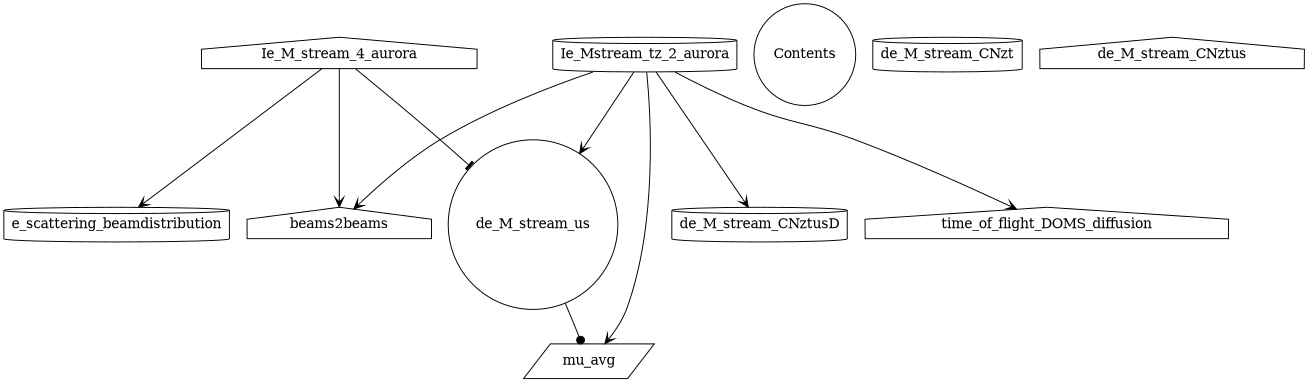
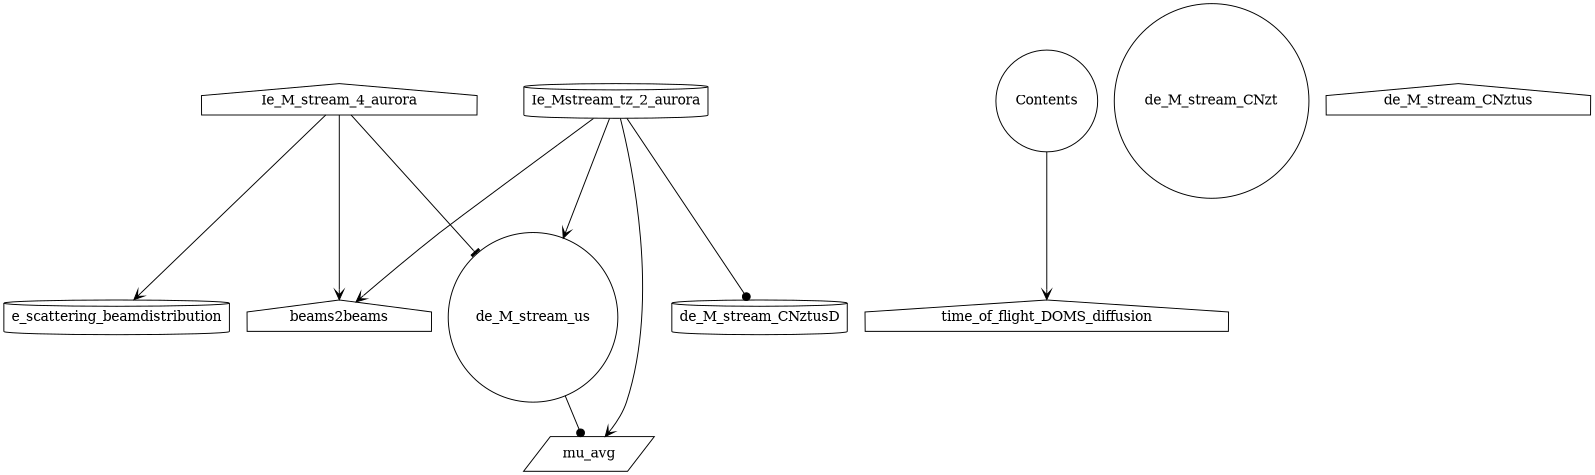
node "de_M_stream_CNzt": shape cylinder -> circle
edge "Ie_Mstream_tz_2_aurora" -> "de_M_stream_CNztusD": arrowhead vee -> dot
edge "Ie_Mstream_tz_2_aurora" -> "time_of_flight_DOMS_diffusion": now "Contents" -> "time_of_flight_DOMS_diffusion"
